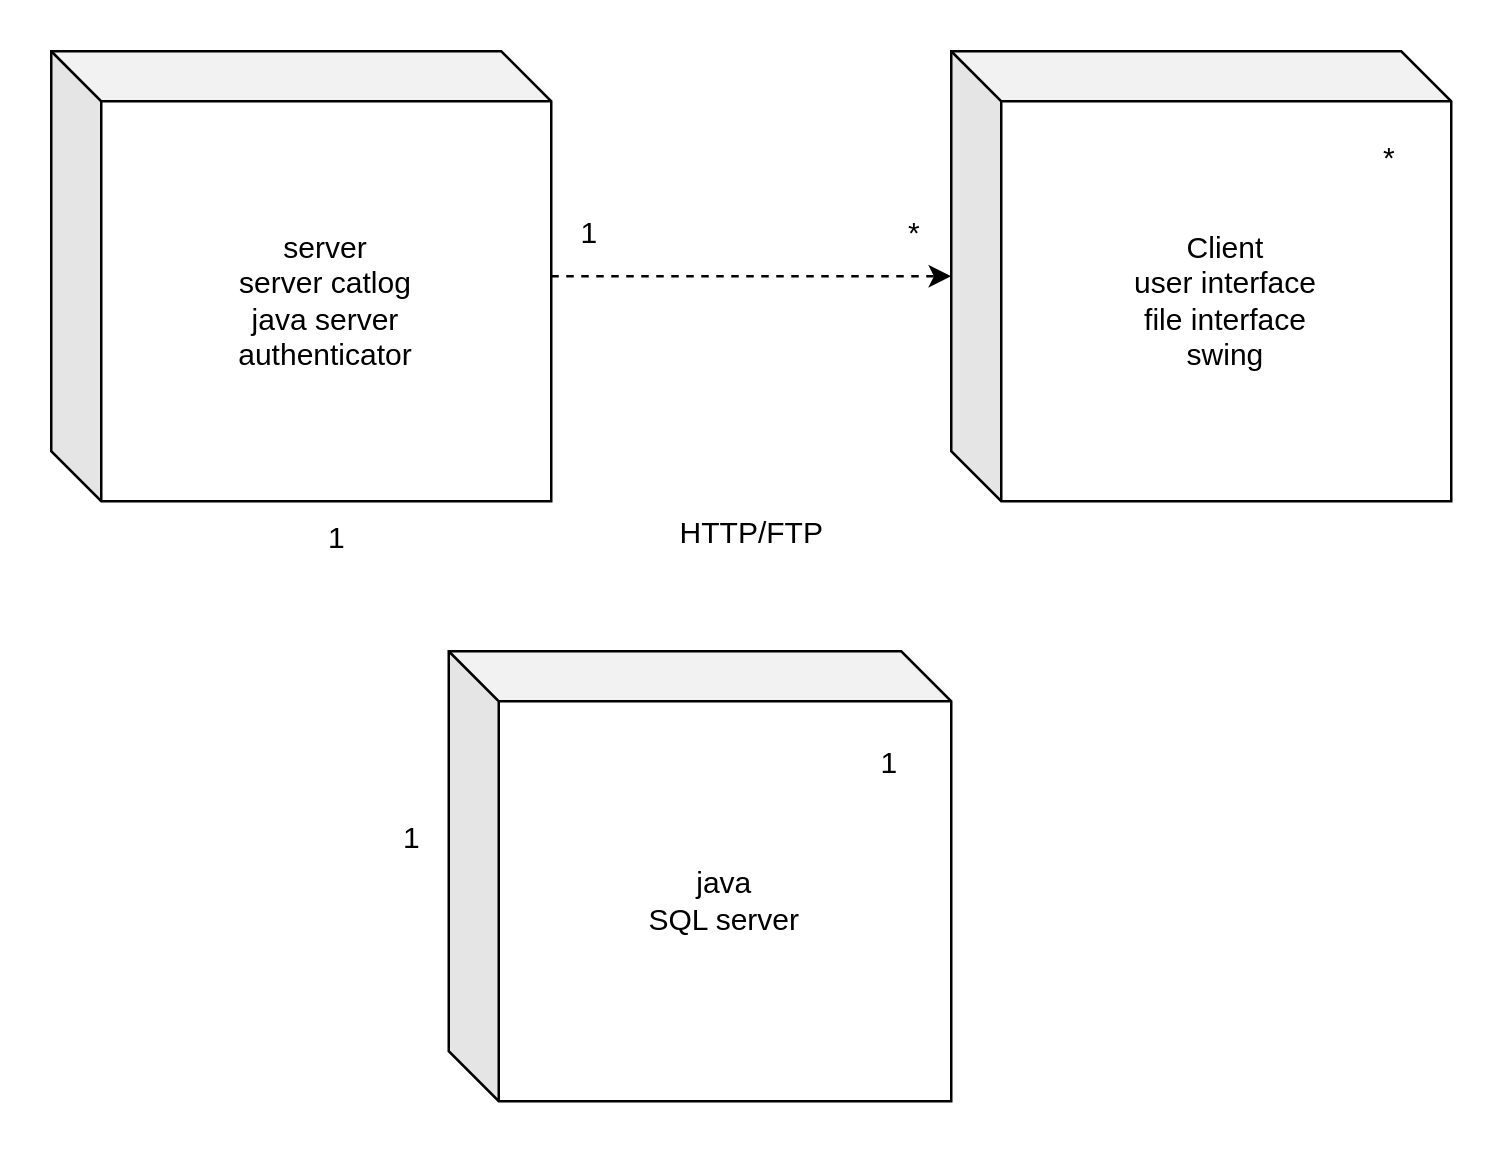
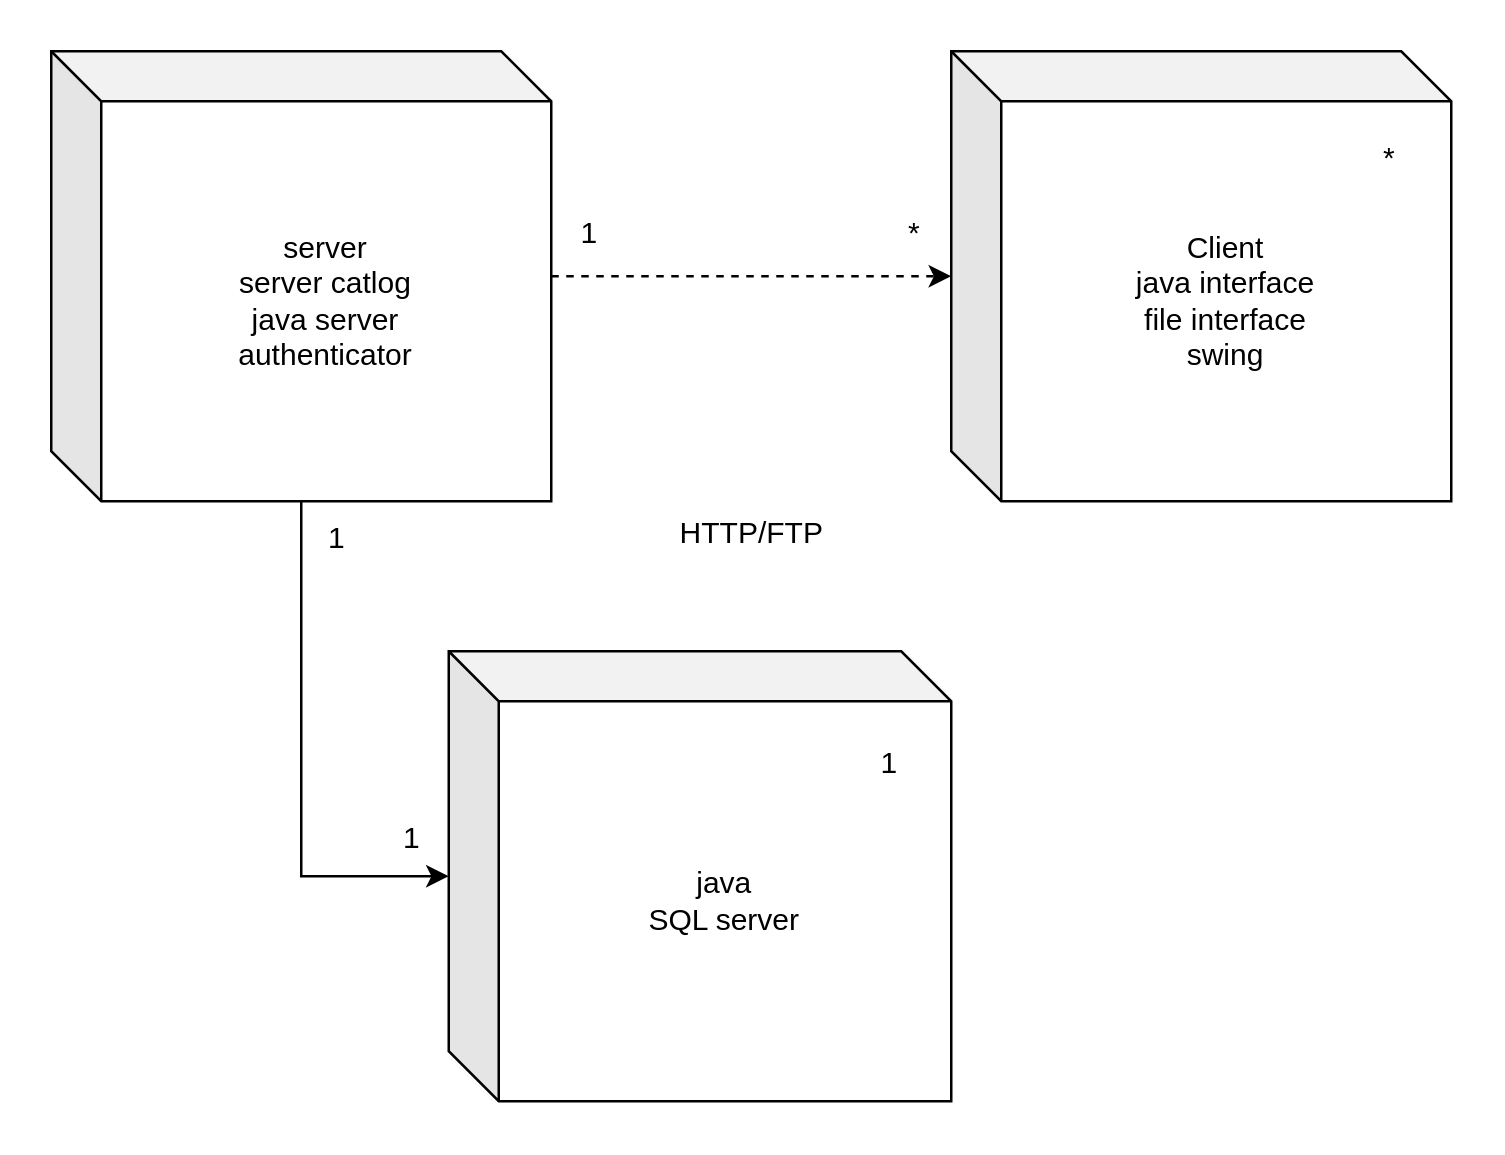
node "Client user interface file interface swing": label "Client user interface file interface swing" -> "Client java interface file interface swing"
edge "server server catlog java server authenticator" -> "java SQL server": added
